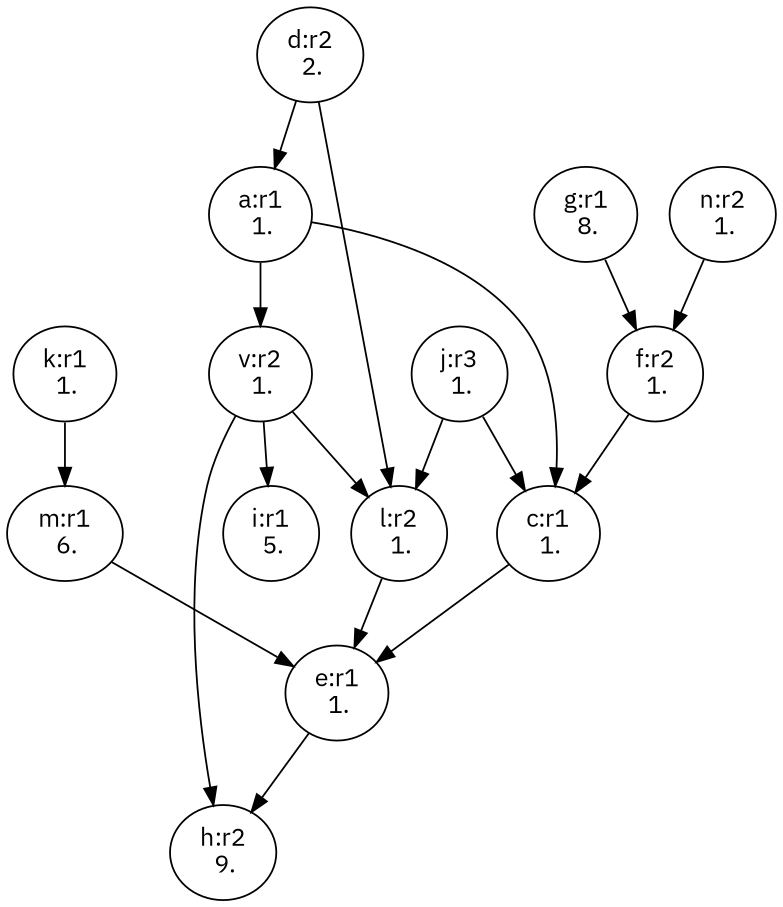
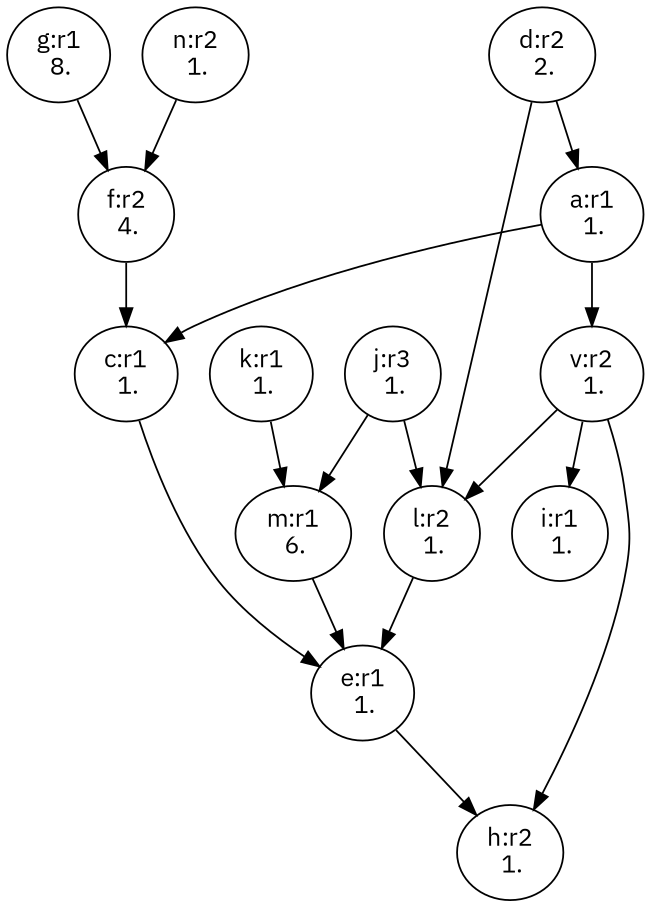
node "f:r2 1.": label "f:r2 1." -> "f:r2 4."
edge "j:r3 1." -> "c:r1 1.": now "j:r3 1." -> "m:r1 6."
node "i:r1 5.": label "i:r1 5." -> "i:r1 1."
node "h:r2 9.": label "h:r2 9." -> "h:r2 1."
